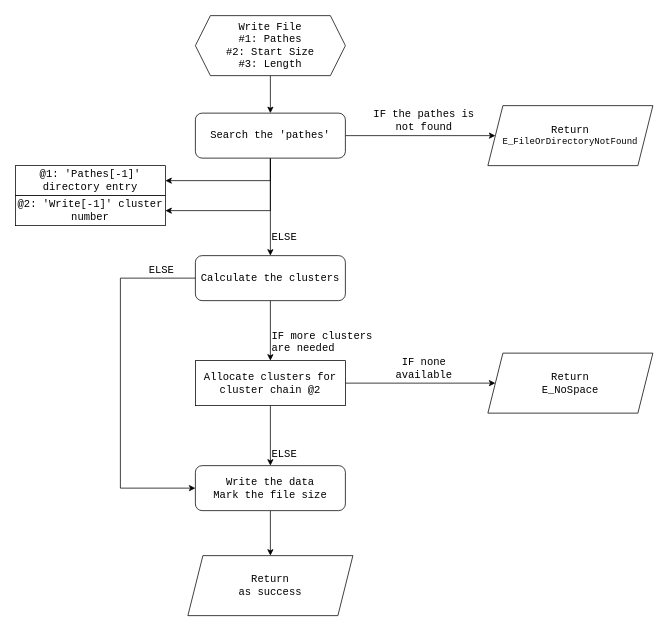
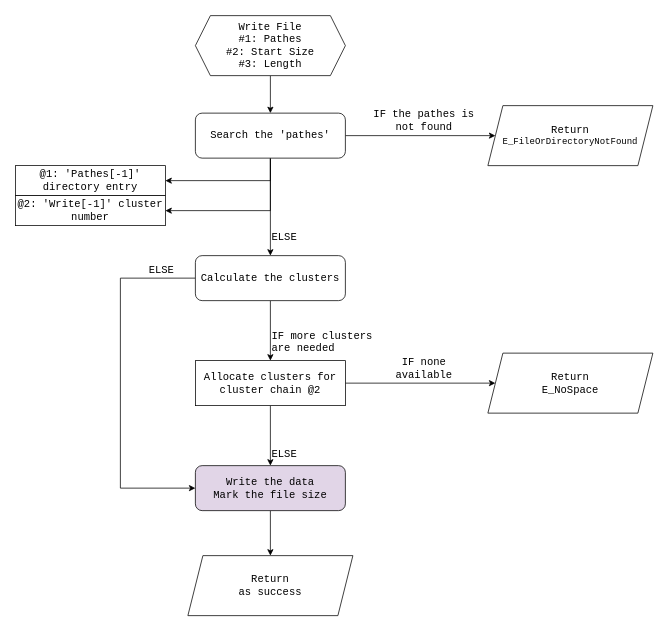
node "Write the data Mark the file size": fillcolor #ffffff -> #e1d5e7
